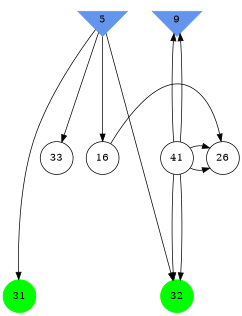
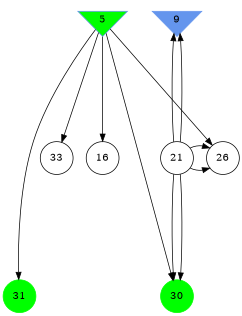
node "5": fillcolor cornflowerblue -> green
edge "16" -> "26": now "5" -> "26"
node "41": label "41" -> "21"
node "32": label "32" -> "30"
